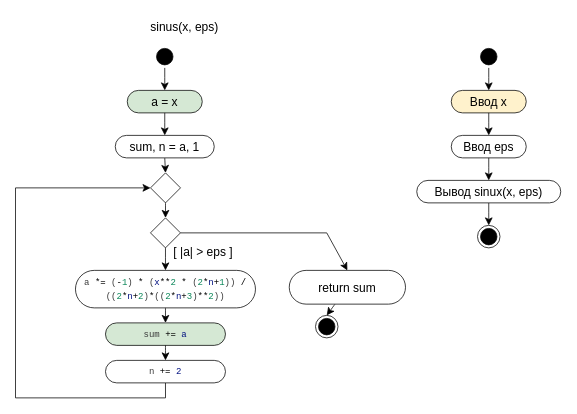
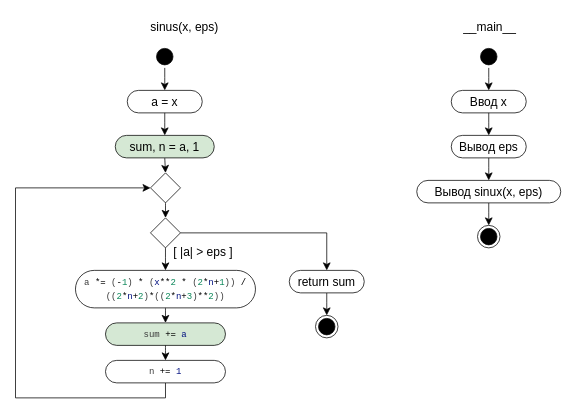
node "__main__": added
node "a = x": fillcolor #d5e8d4 -> #ffffff
node "Ввод x": fillcolor #fff2cc -> #ffffff
node "sum, n = a, 1": fillcolor #ffffff -> #d5e8d4
node "Ввод eps": label "Ввод eps" -> "Вывод eps"
node "return sum": size 116x34 -> 75x23
node "n += 2": label "n += 2" -> "n += 1"
